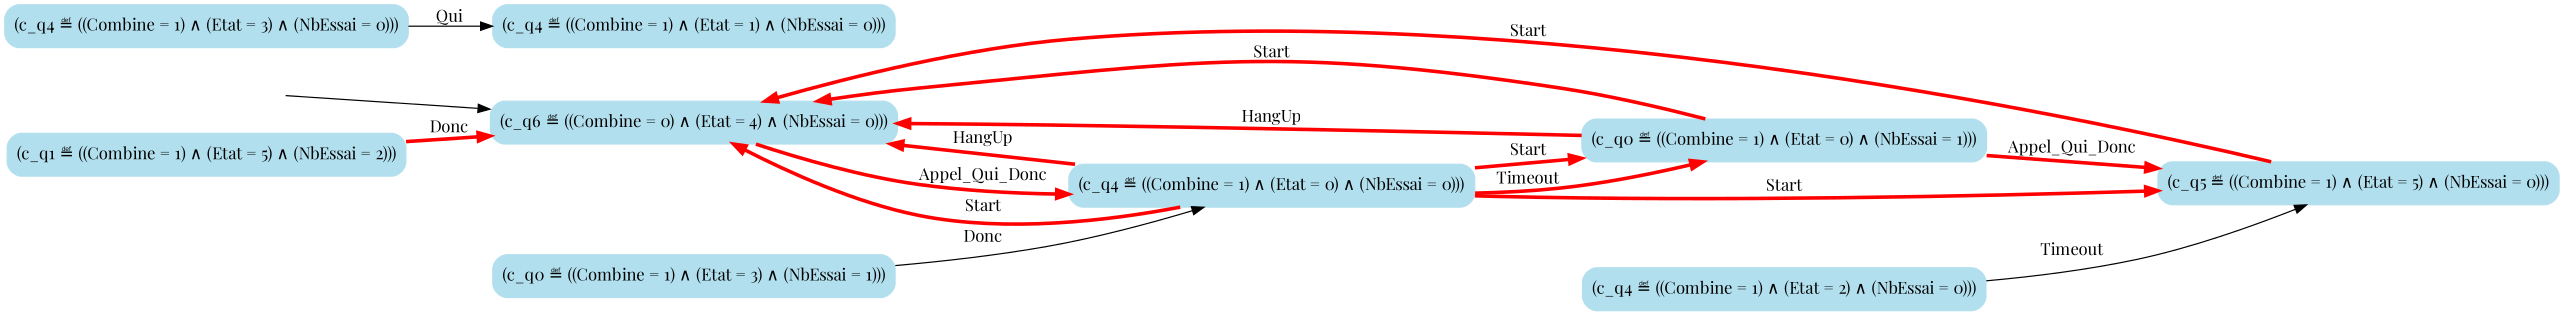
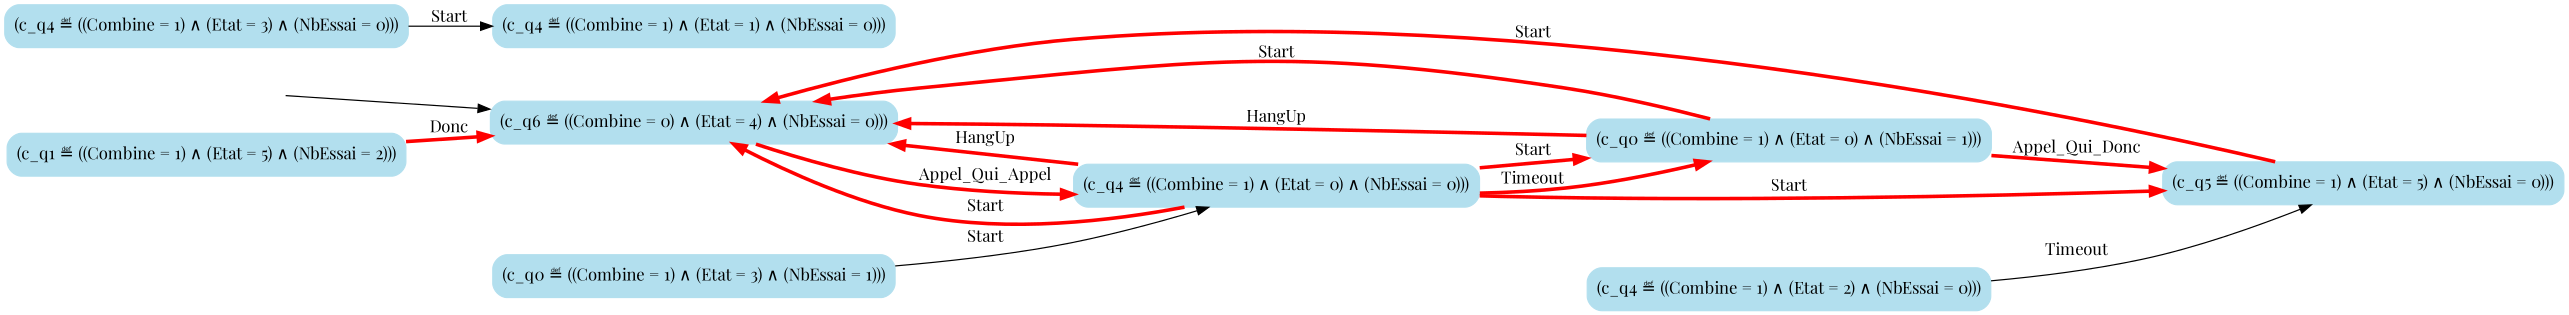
edge "(c_q4 ≝ ((Combine = 1) ∧ (Etat = 3) ∧ (NbEssai = 0)))" -> "(c_q4 ≝ ((Combine = 1) ∧ (Etat = 1) ∧ (NbEssai = 0)))": label "Qui" -> "Start"
edge "(c_q6 ≝ ((Combine = 0) ∧ (Etat = 4) ∧ (NbEssai = 0)))" -> "(c_q4 ≝ ((Combine = 1) ∧ (Etat = 0) ∧ (NbEssai = 0)))": label "Appel_Qui_Donc" -> "Appel_Qui_Appel"
edge "(c_q0 ≝ ((Combine = 1) ∧ (Etat = 3) ∧ (NbEssai = 1)))" -> "(c_q4 ≝ ((Combine = 1) ∧ (Etat = 0) ∧ (NbEssai = 0)))": label "Donc" -> "Start"
